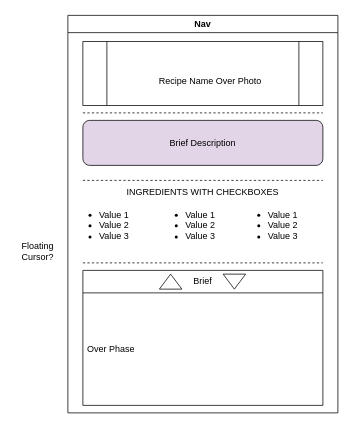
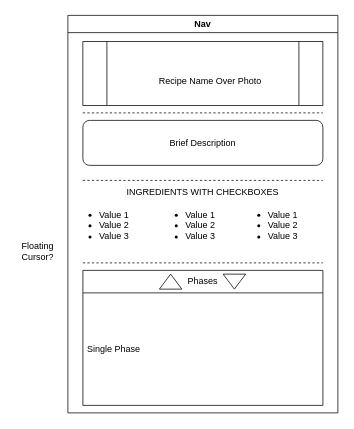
node "Brief Description": fillcolor #e1d5e7 -> #ffffff
node "Brief": label "Brief" -> "Phases"
node "Over Phase": label "Over Phase" -> "Single Phase"
